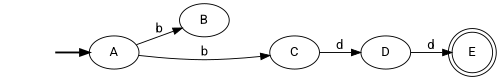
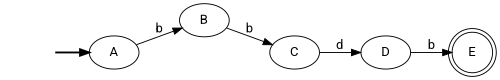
edge "D" -> "E": label "d" -> "b"
edge "A" -> "C": now "B" -> "C"
